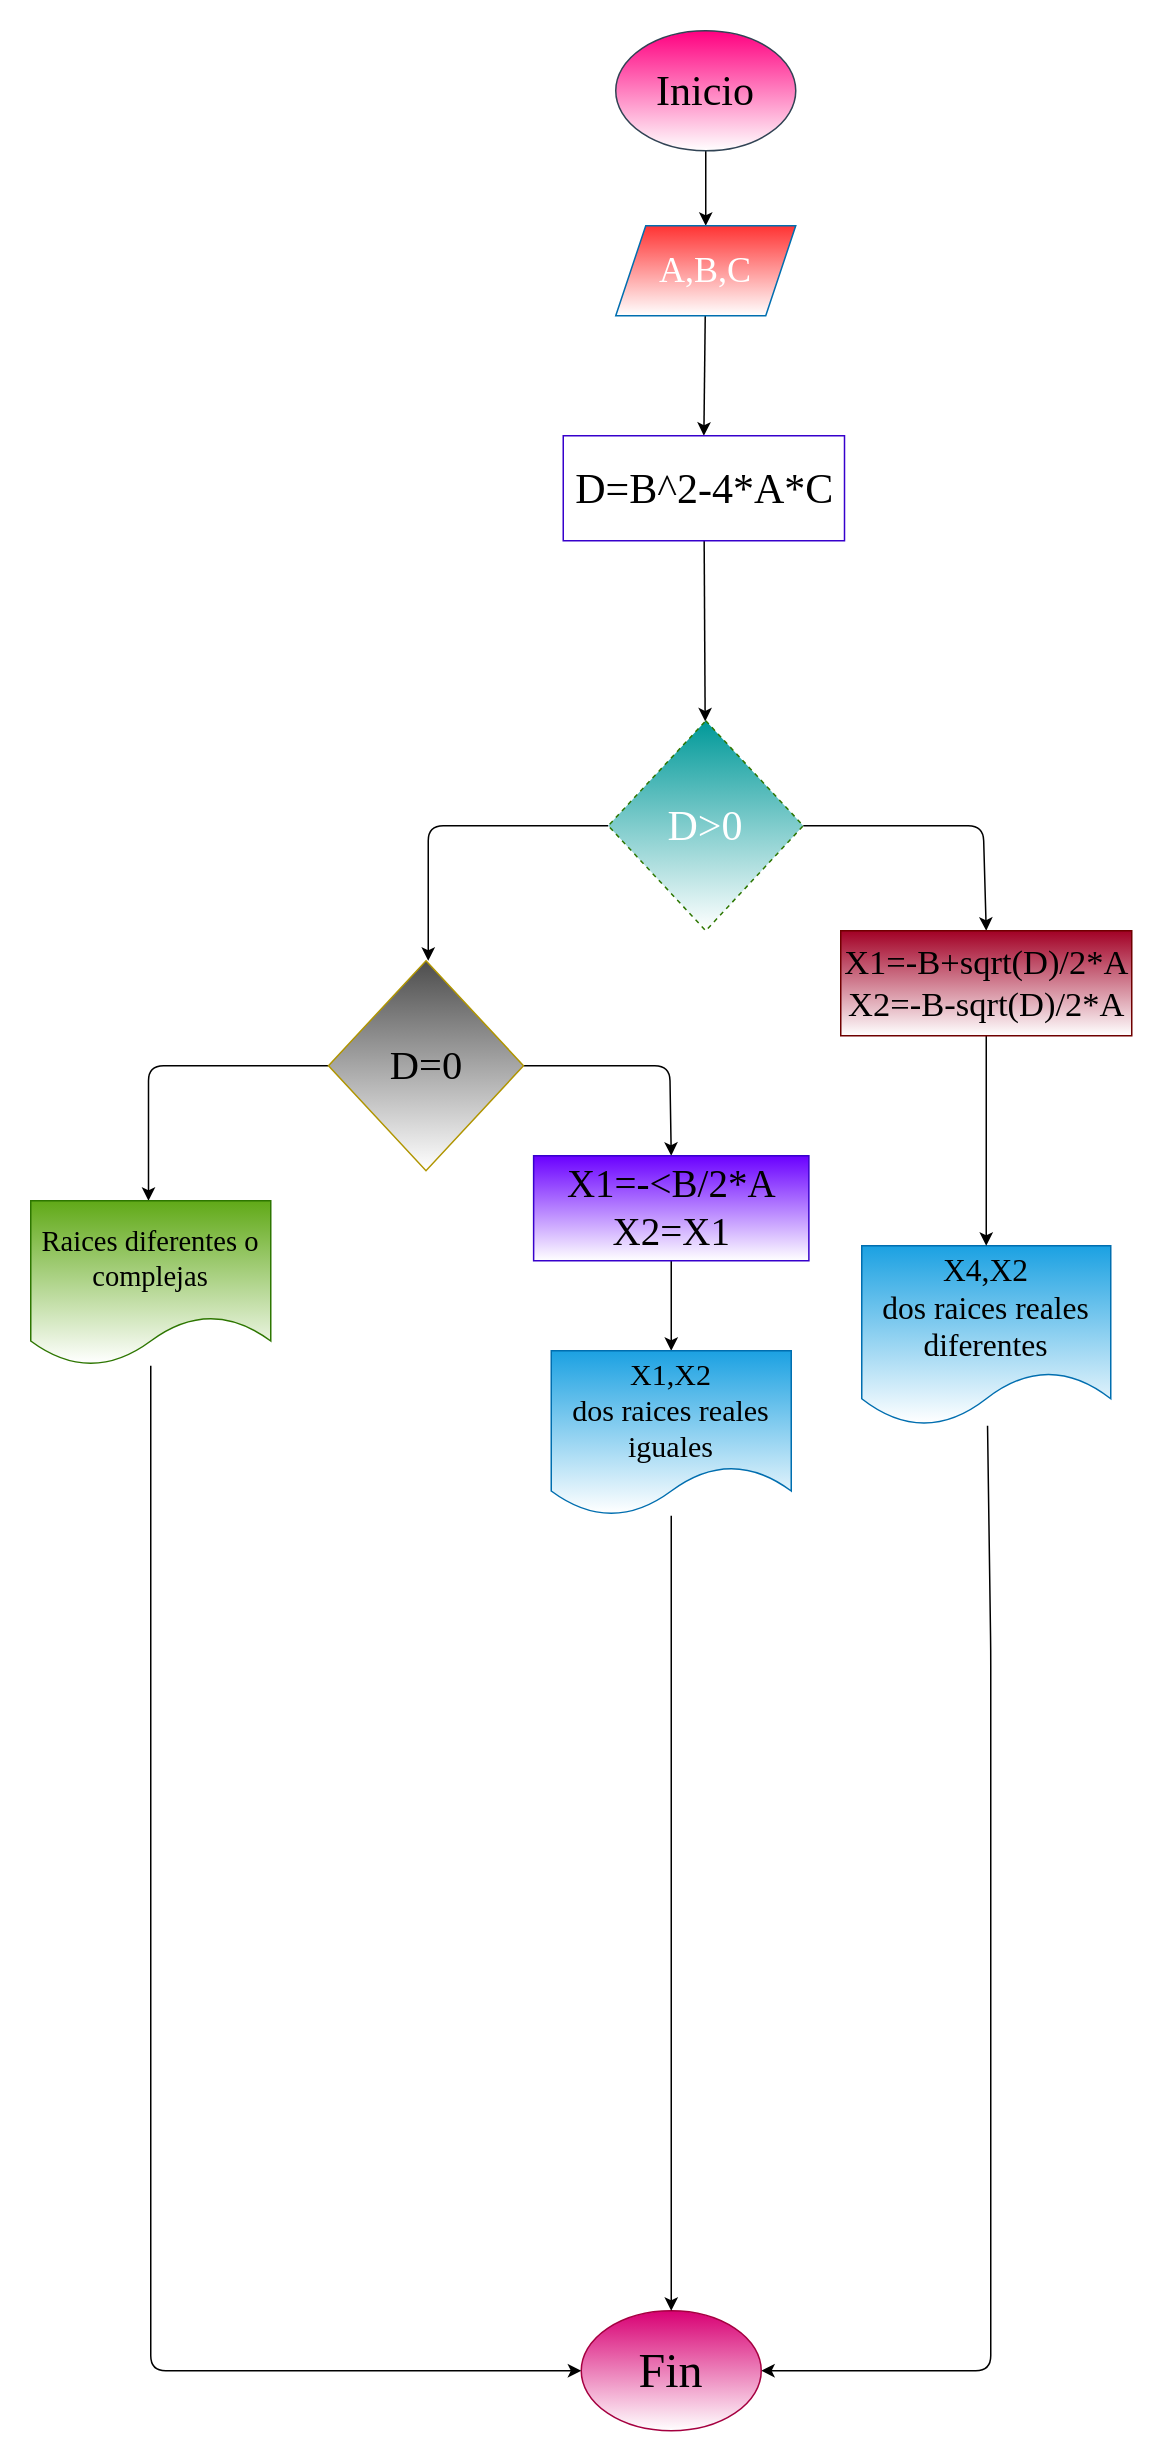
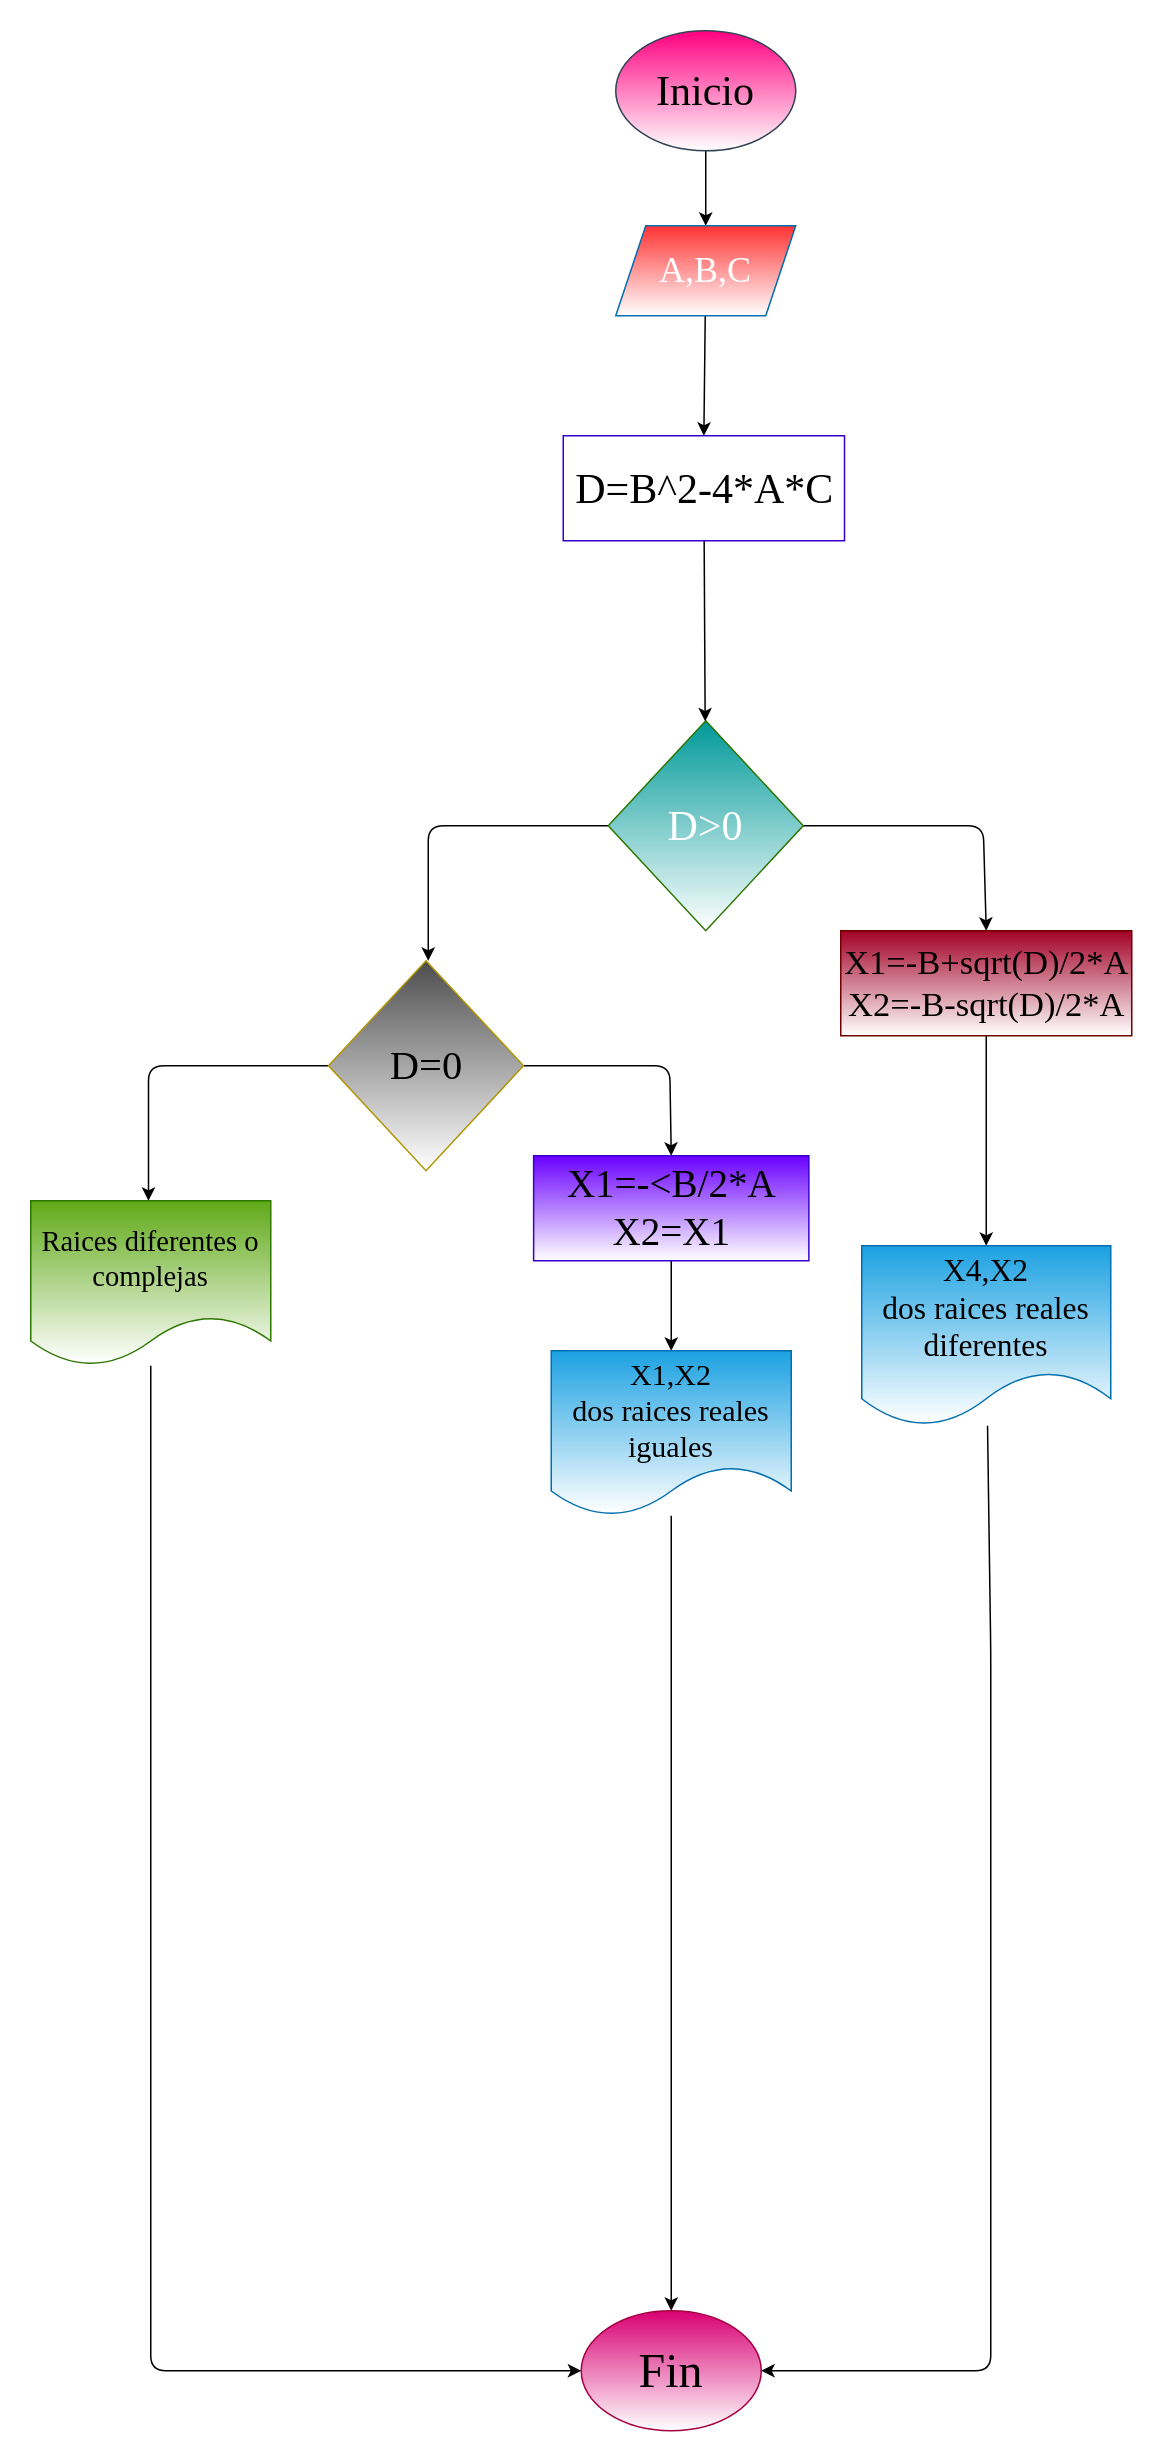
node "D>0": style dashed -> solid
